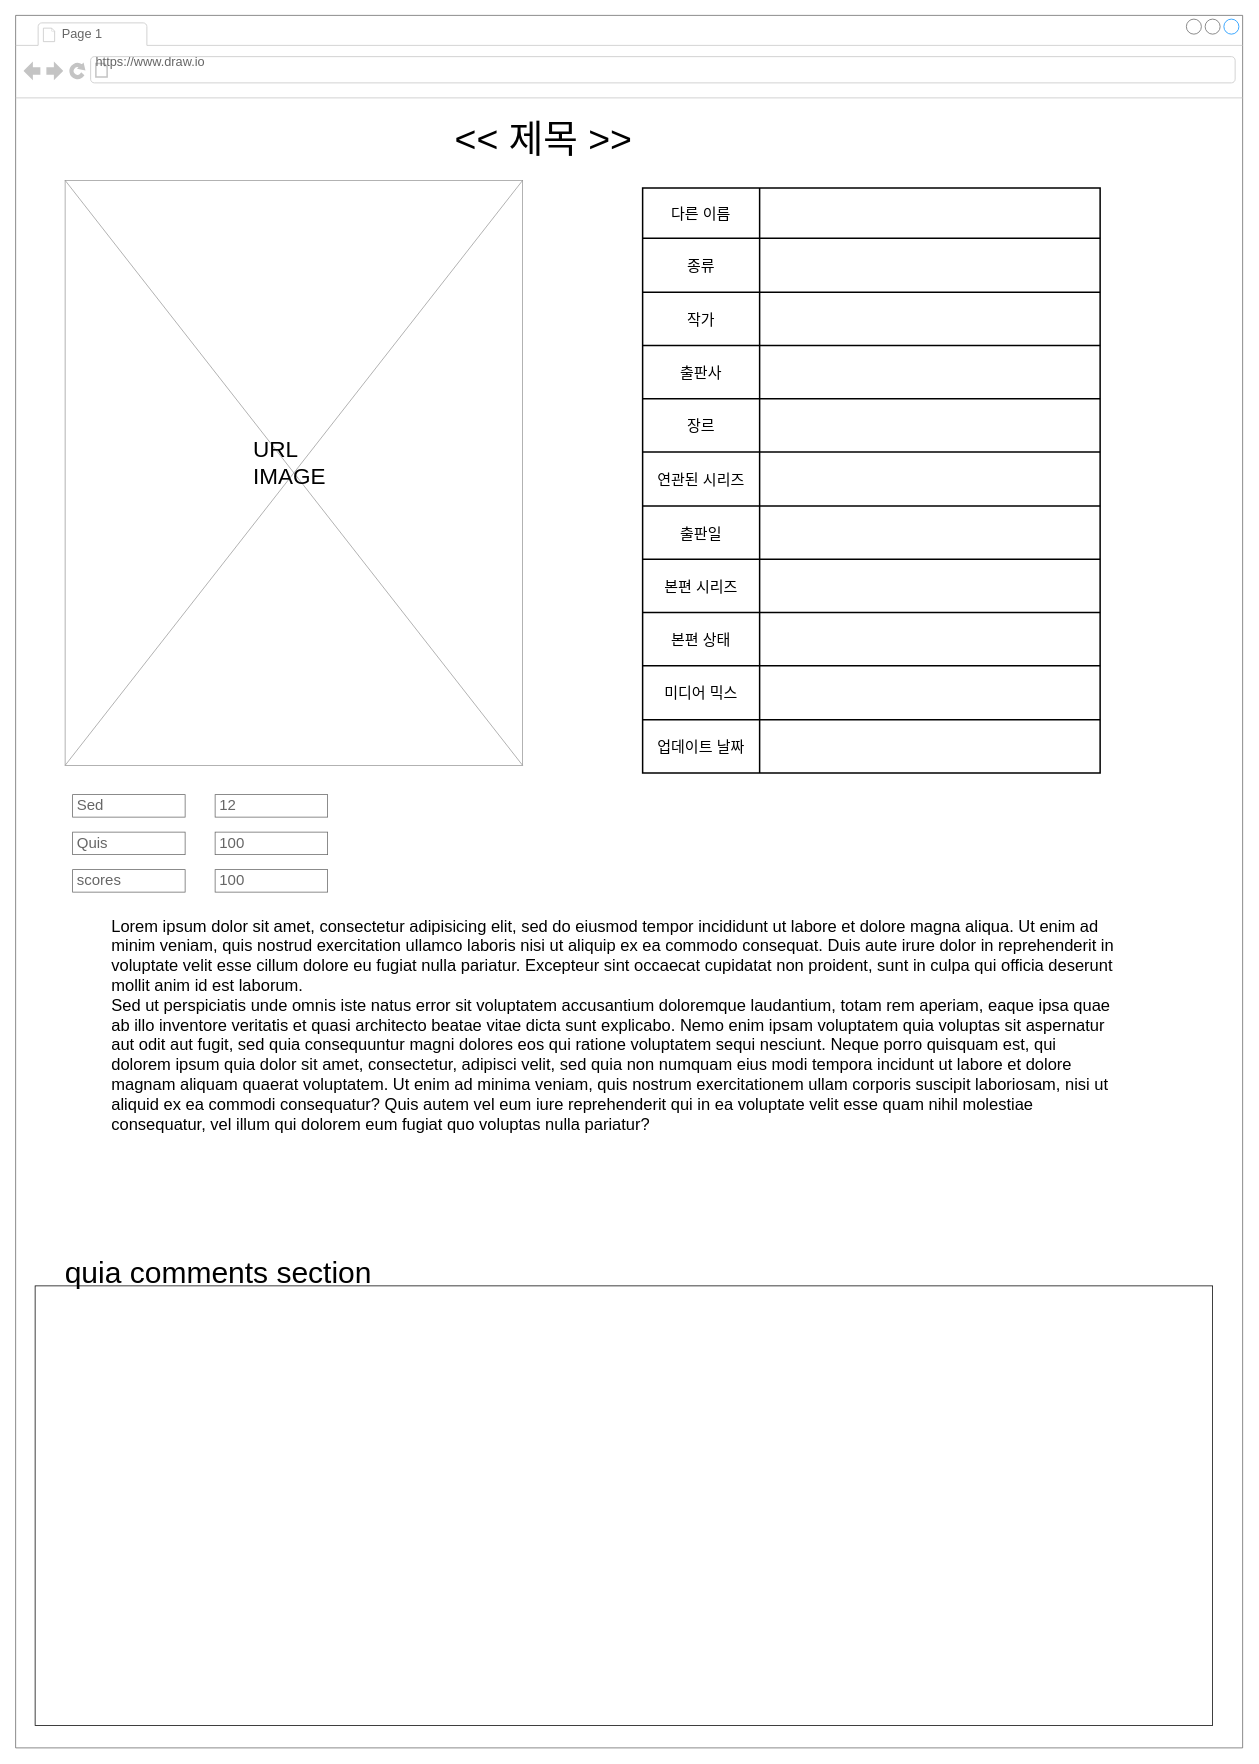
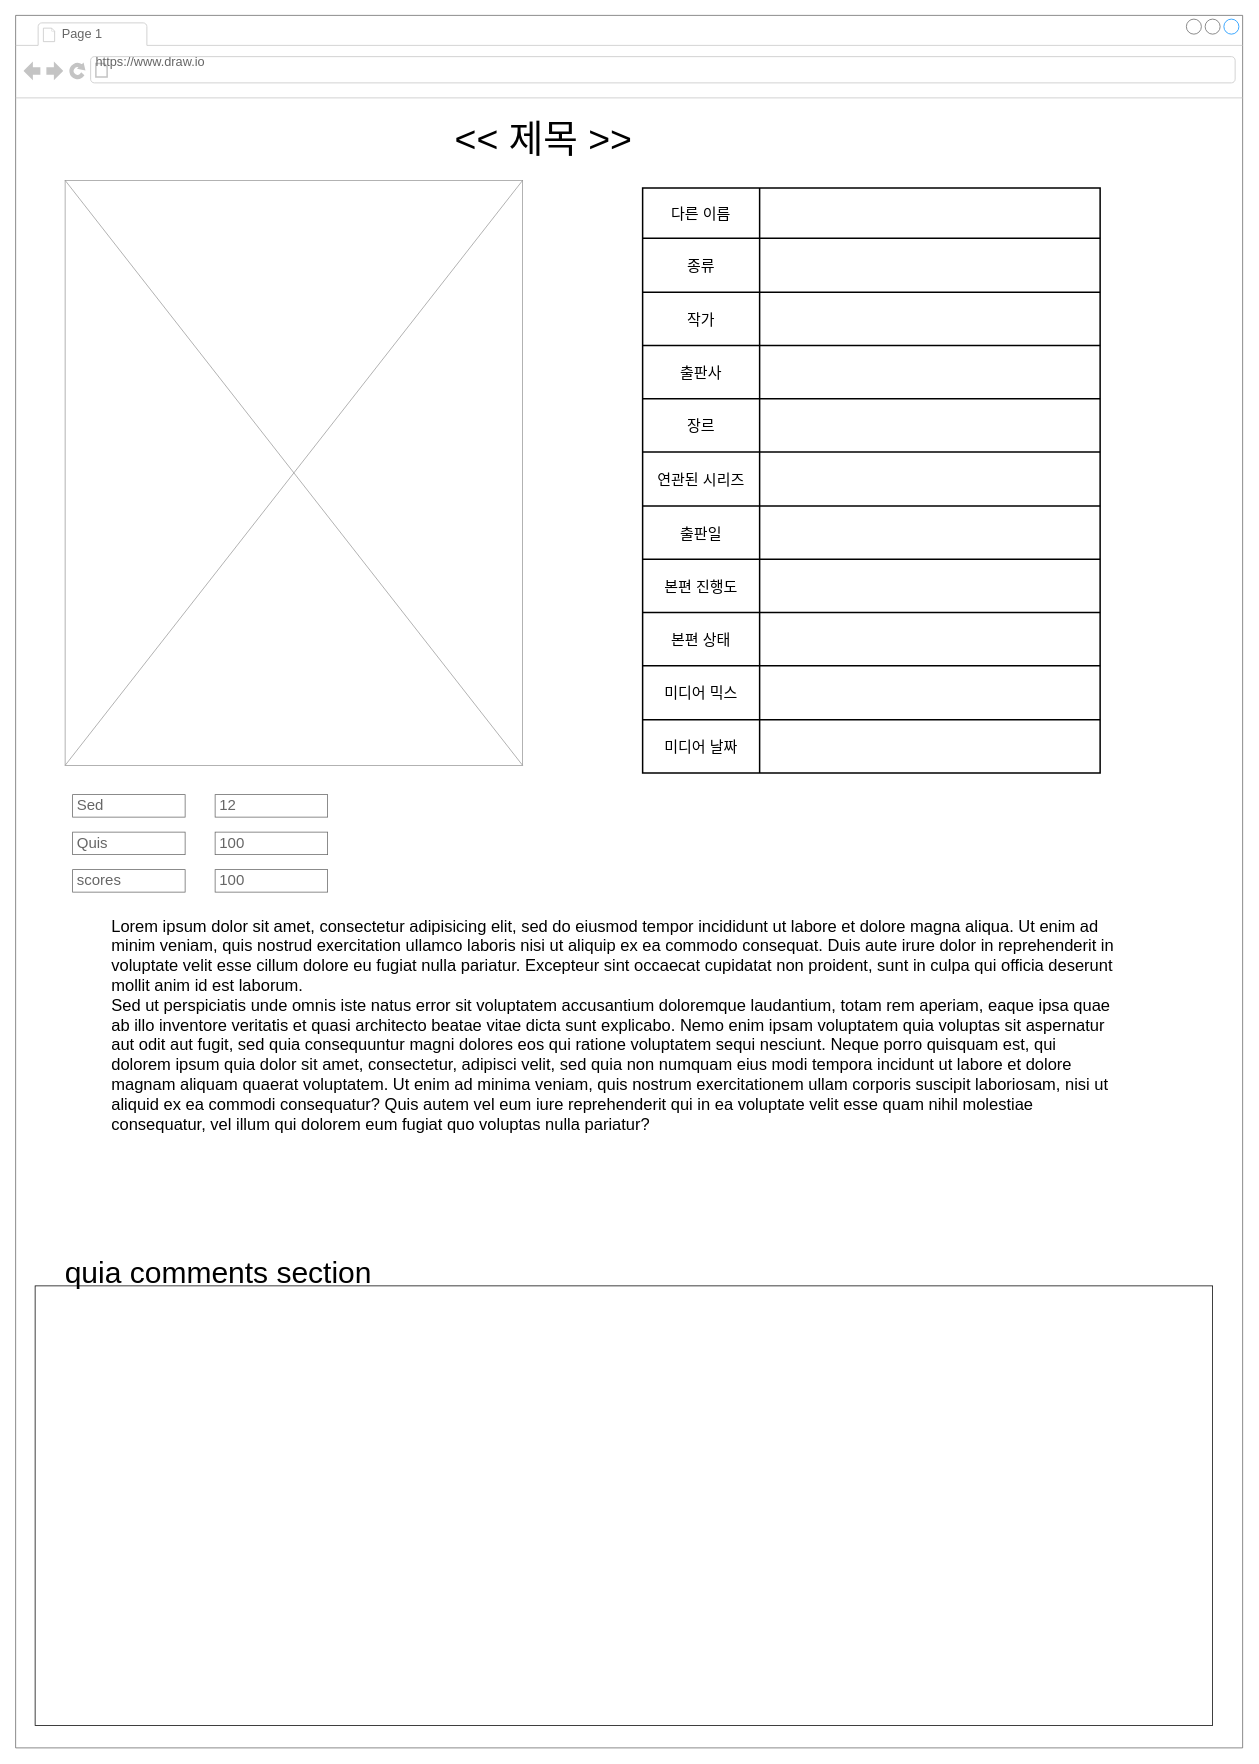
node "URL IMAGE": removed
node "본편 시리즈": label "본편 시리즈" -> "본편 진행도"
node "업데이트 날짜": label "업데이트 날짜" -> "미디어 날짜"
